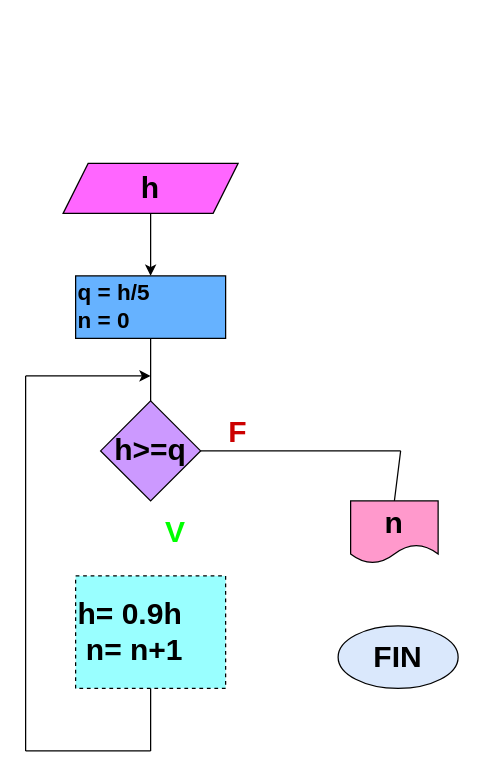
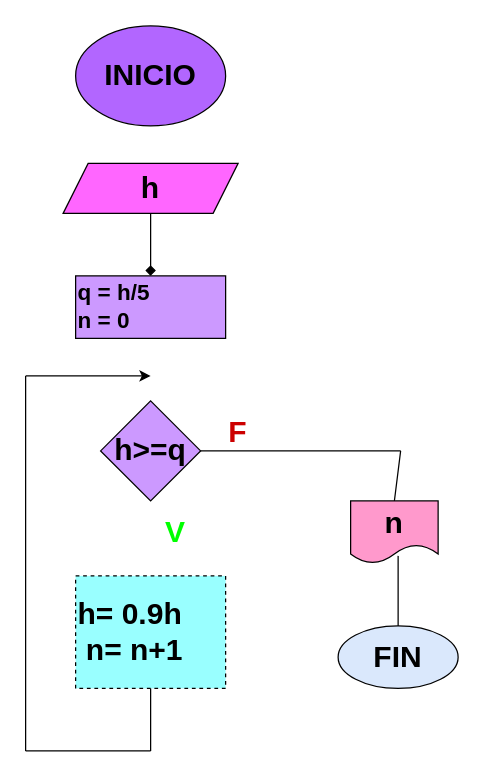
node "INICIO": added
edge "h" -> "q = h/5 n = 0": arrowhead classic -> diamond
node "q = h/5 n = 0": fillcolor #66b2ff -> #cc99ff
edge "q = h/5 n = 0" -- "h>=q": removed
edge "n" -- "FIN": added
